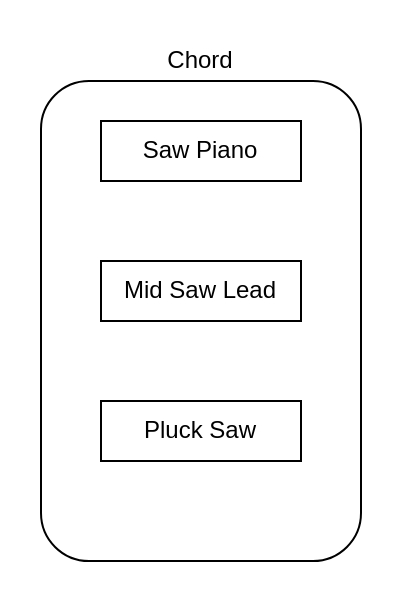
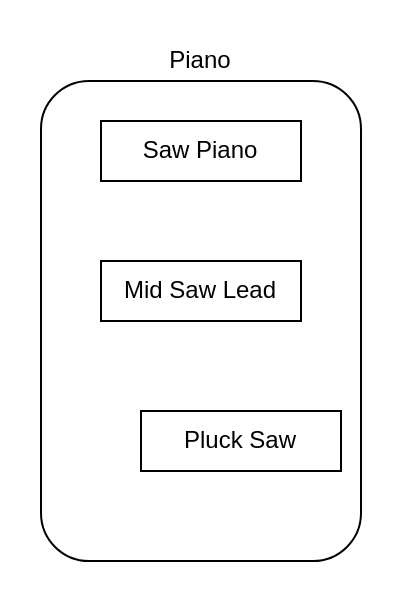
node "Chord": label "Chord" -> "Piano"
node "Pluck Saw": moved (201, 431) -> (241, 441)
